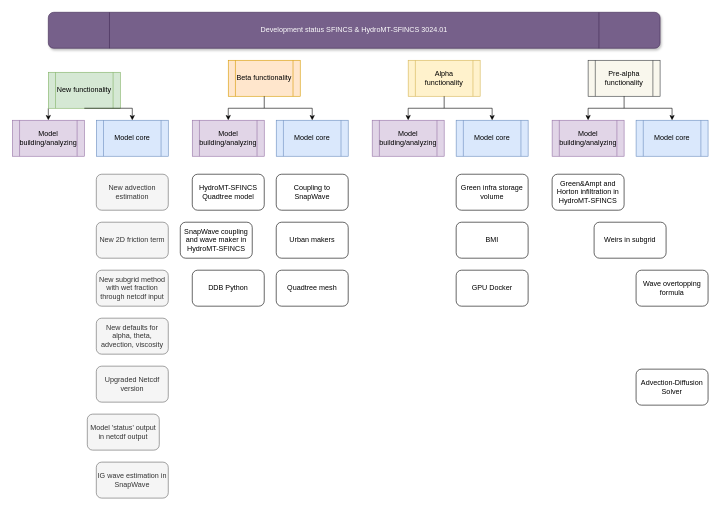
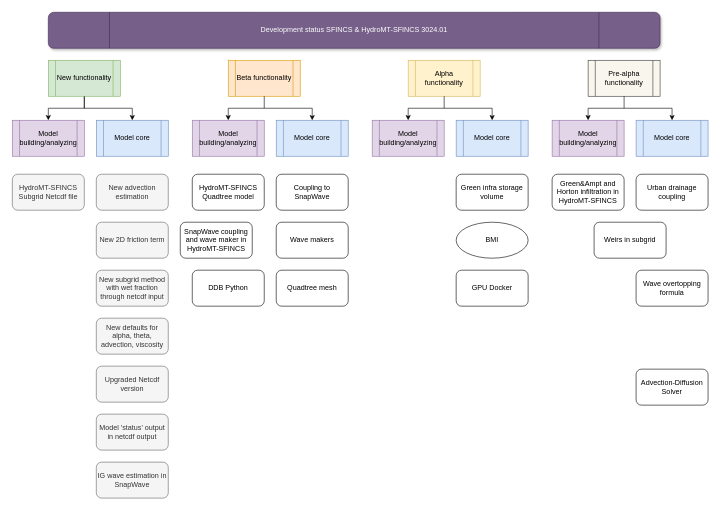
node "New functionality": moved (84, 90) -> (84, 78)
node "HydroMT-SFINCS Subgrid Netcdf file": added
node "Urban drainage coupling": added
node "Urban makers": label "Urban makers" -> "Wave makers"
node "BMI": shape rounded rectangle -> ellipse
node "Model 'status' output in netcdf output": moved (123, 432) -> (132, 432)
